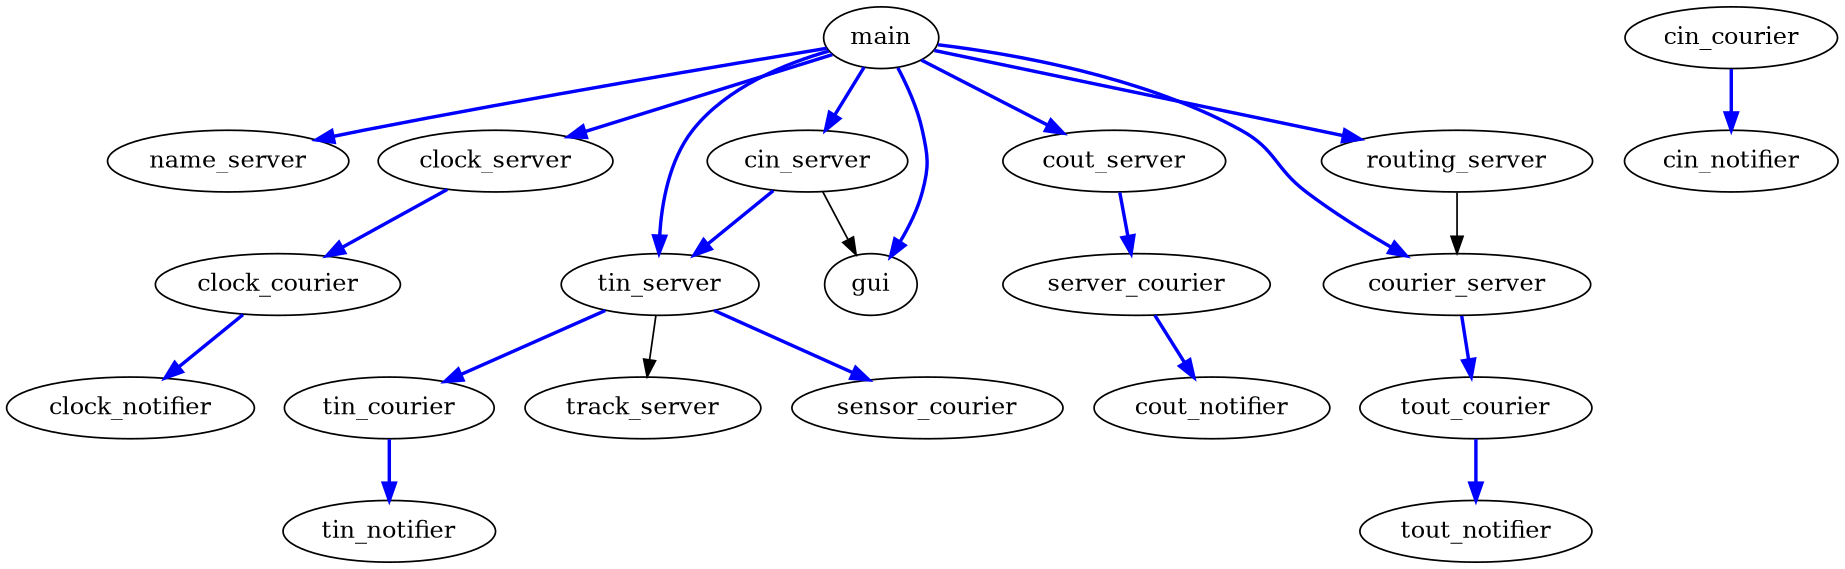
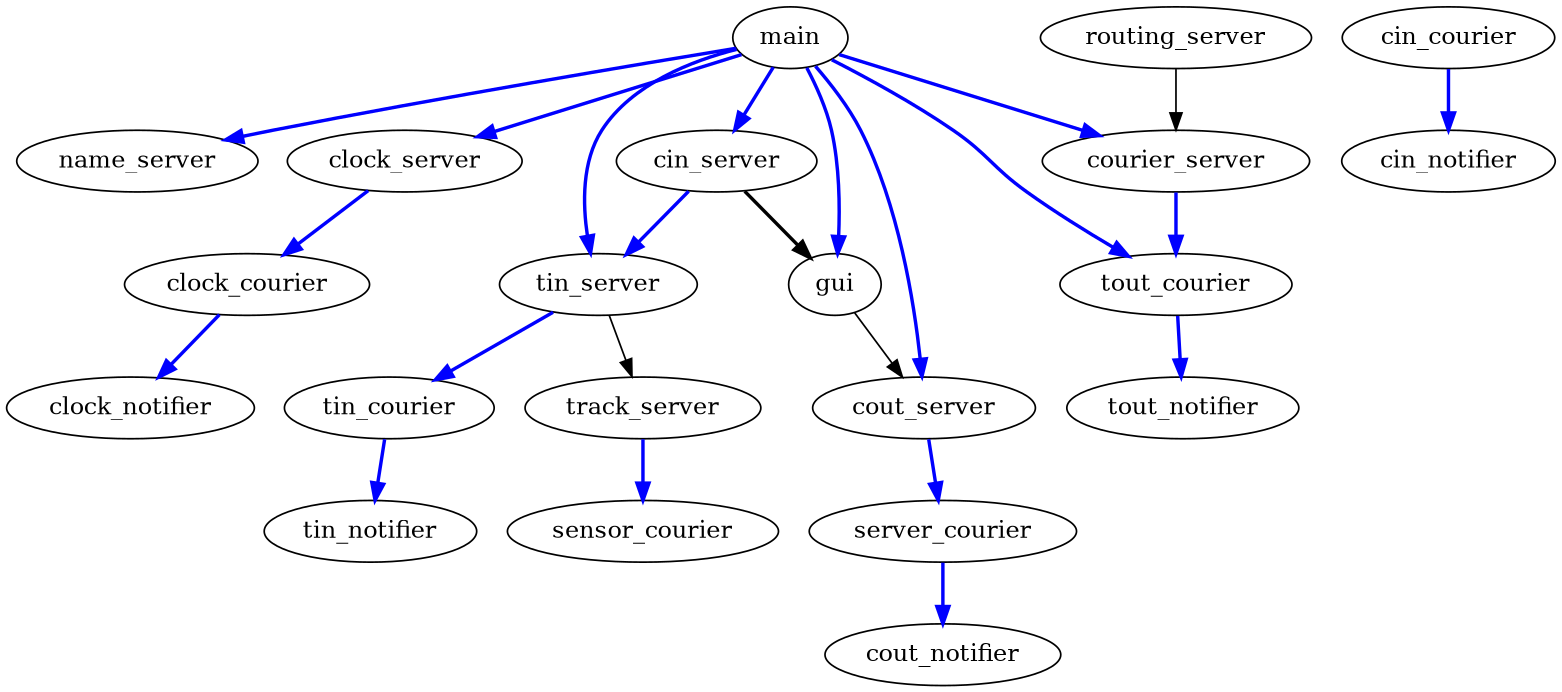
edge "main" -> "routing_server": now "main" -> "tout_courier"
edge "cin_server" -> "gui": style solid -> bold
edge "gui" -> "cout_server": added
edge "tin_server" -> "sensor_courier": now "track_server" -> "sensor_courier"
